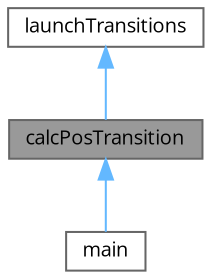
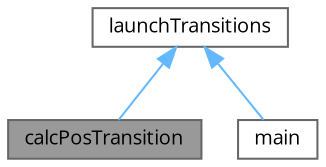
edge "main" -> "calcPosTransition": now "main" -> "launchTransitions"
